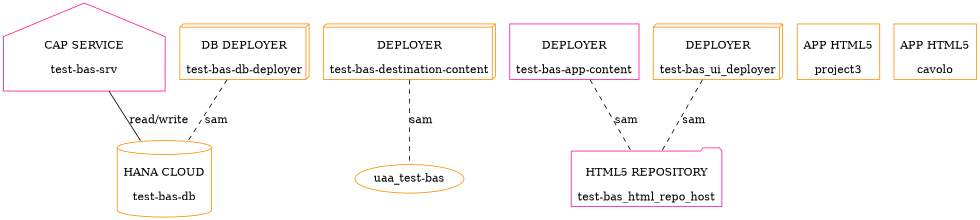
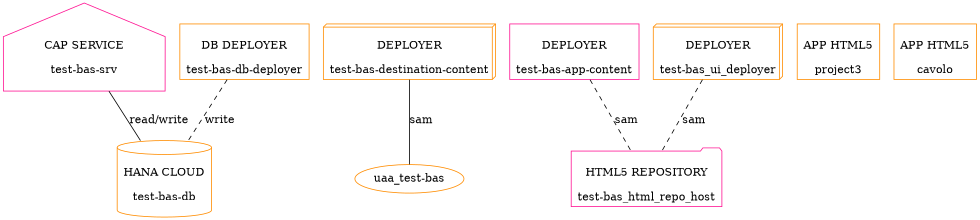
node "DB DEPLOYER test-bas-db-deployer": shape box3d -> box
edge "DB DEPLOYER test-bas-db-deployer" -- "HANA CLOUD test-bas-db": label "sam" -> "write"
edge "DEPLOYER test-bas-destination-content" -- "uaa_test-bas": style dashed -> solid
